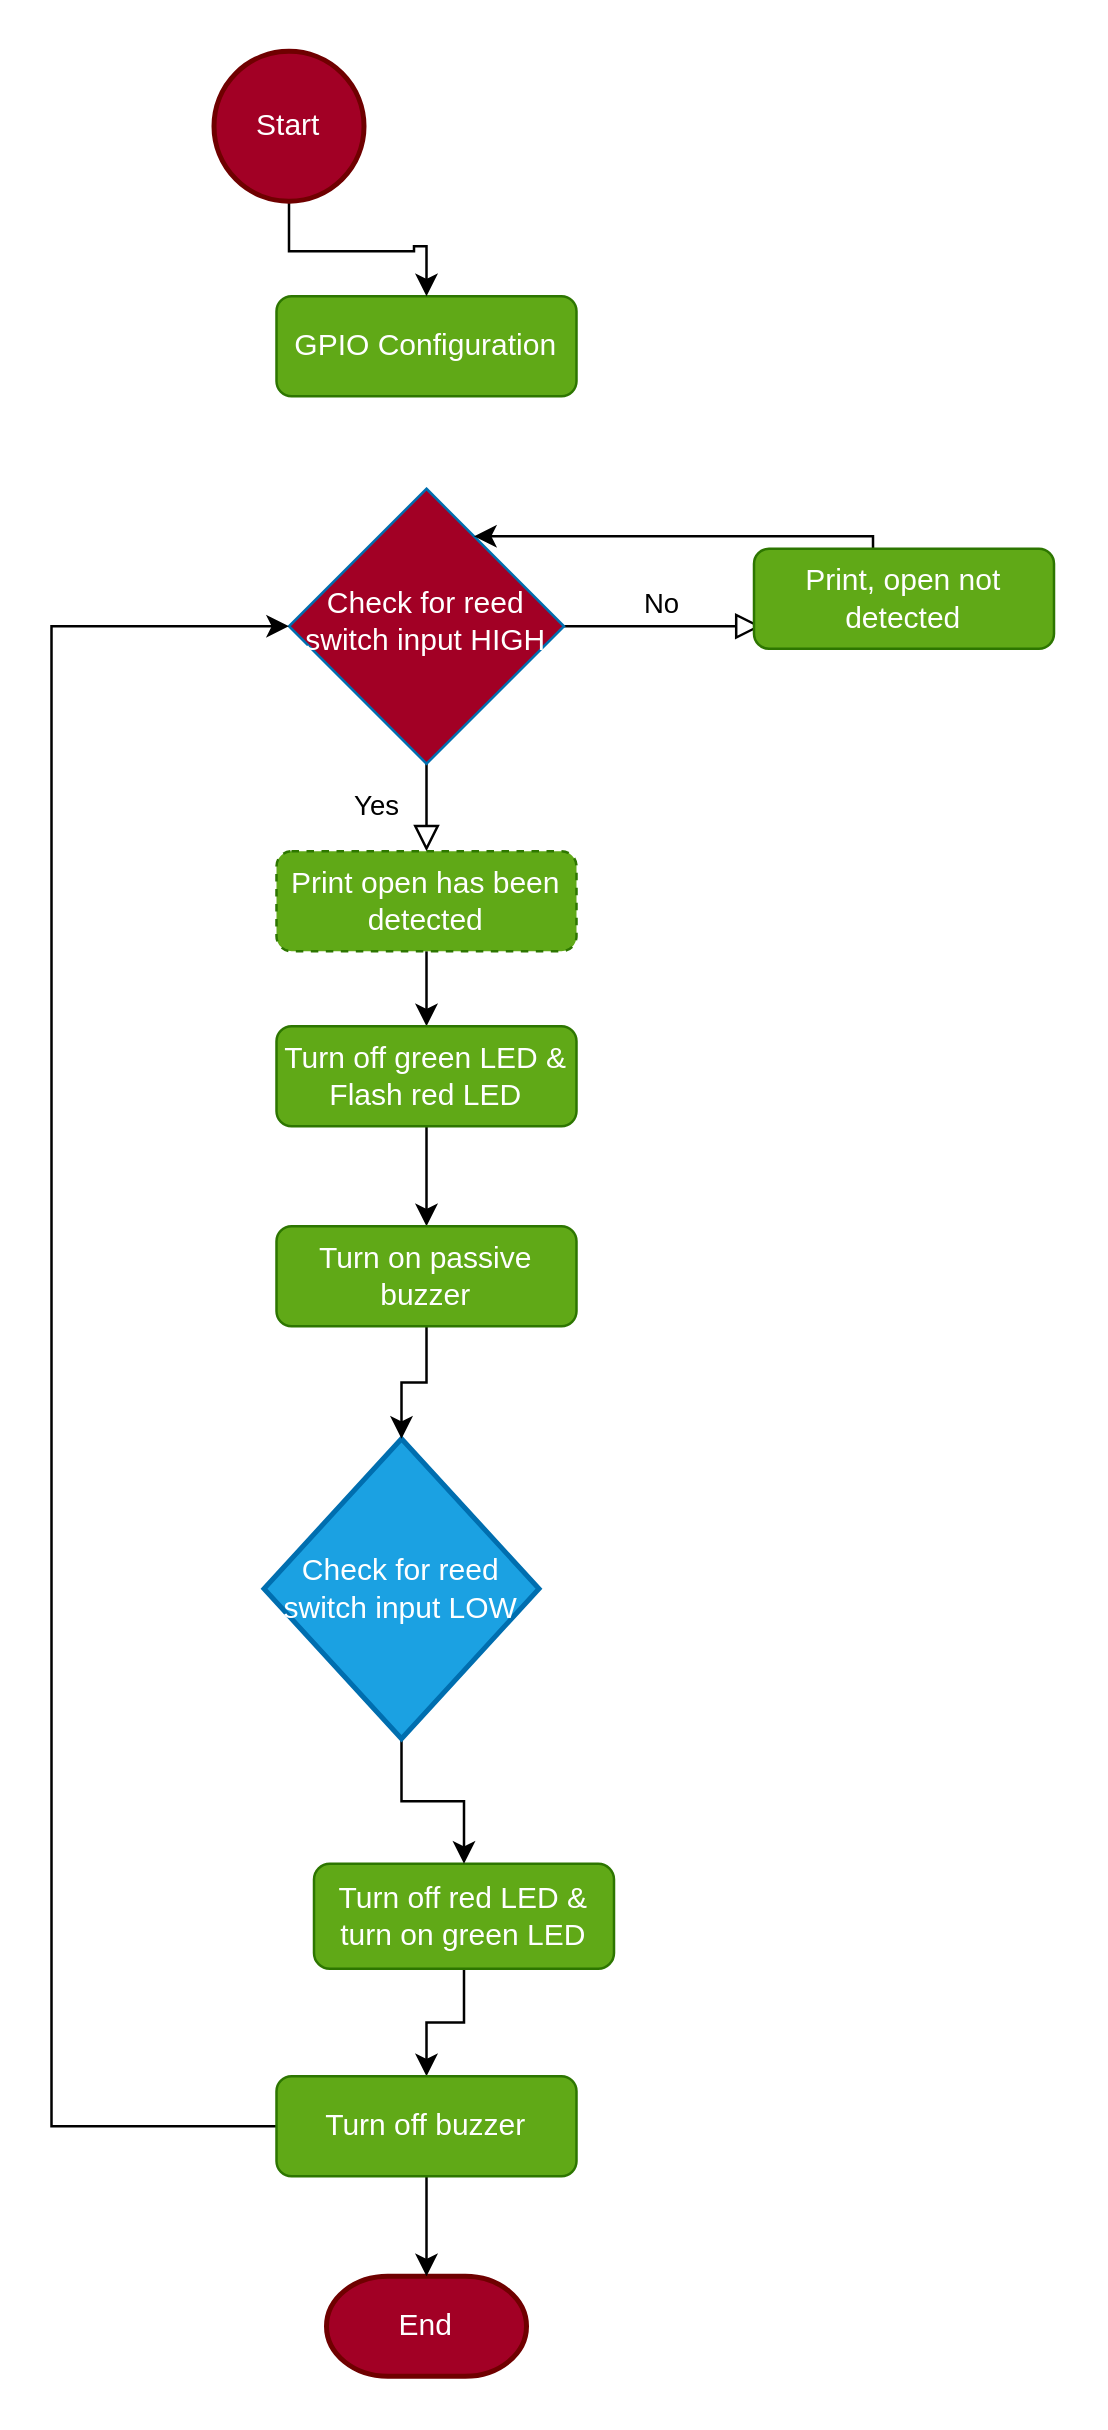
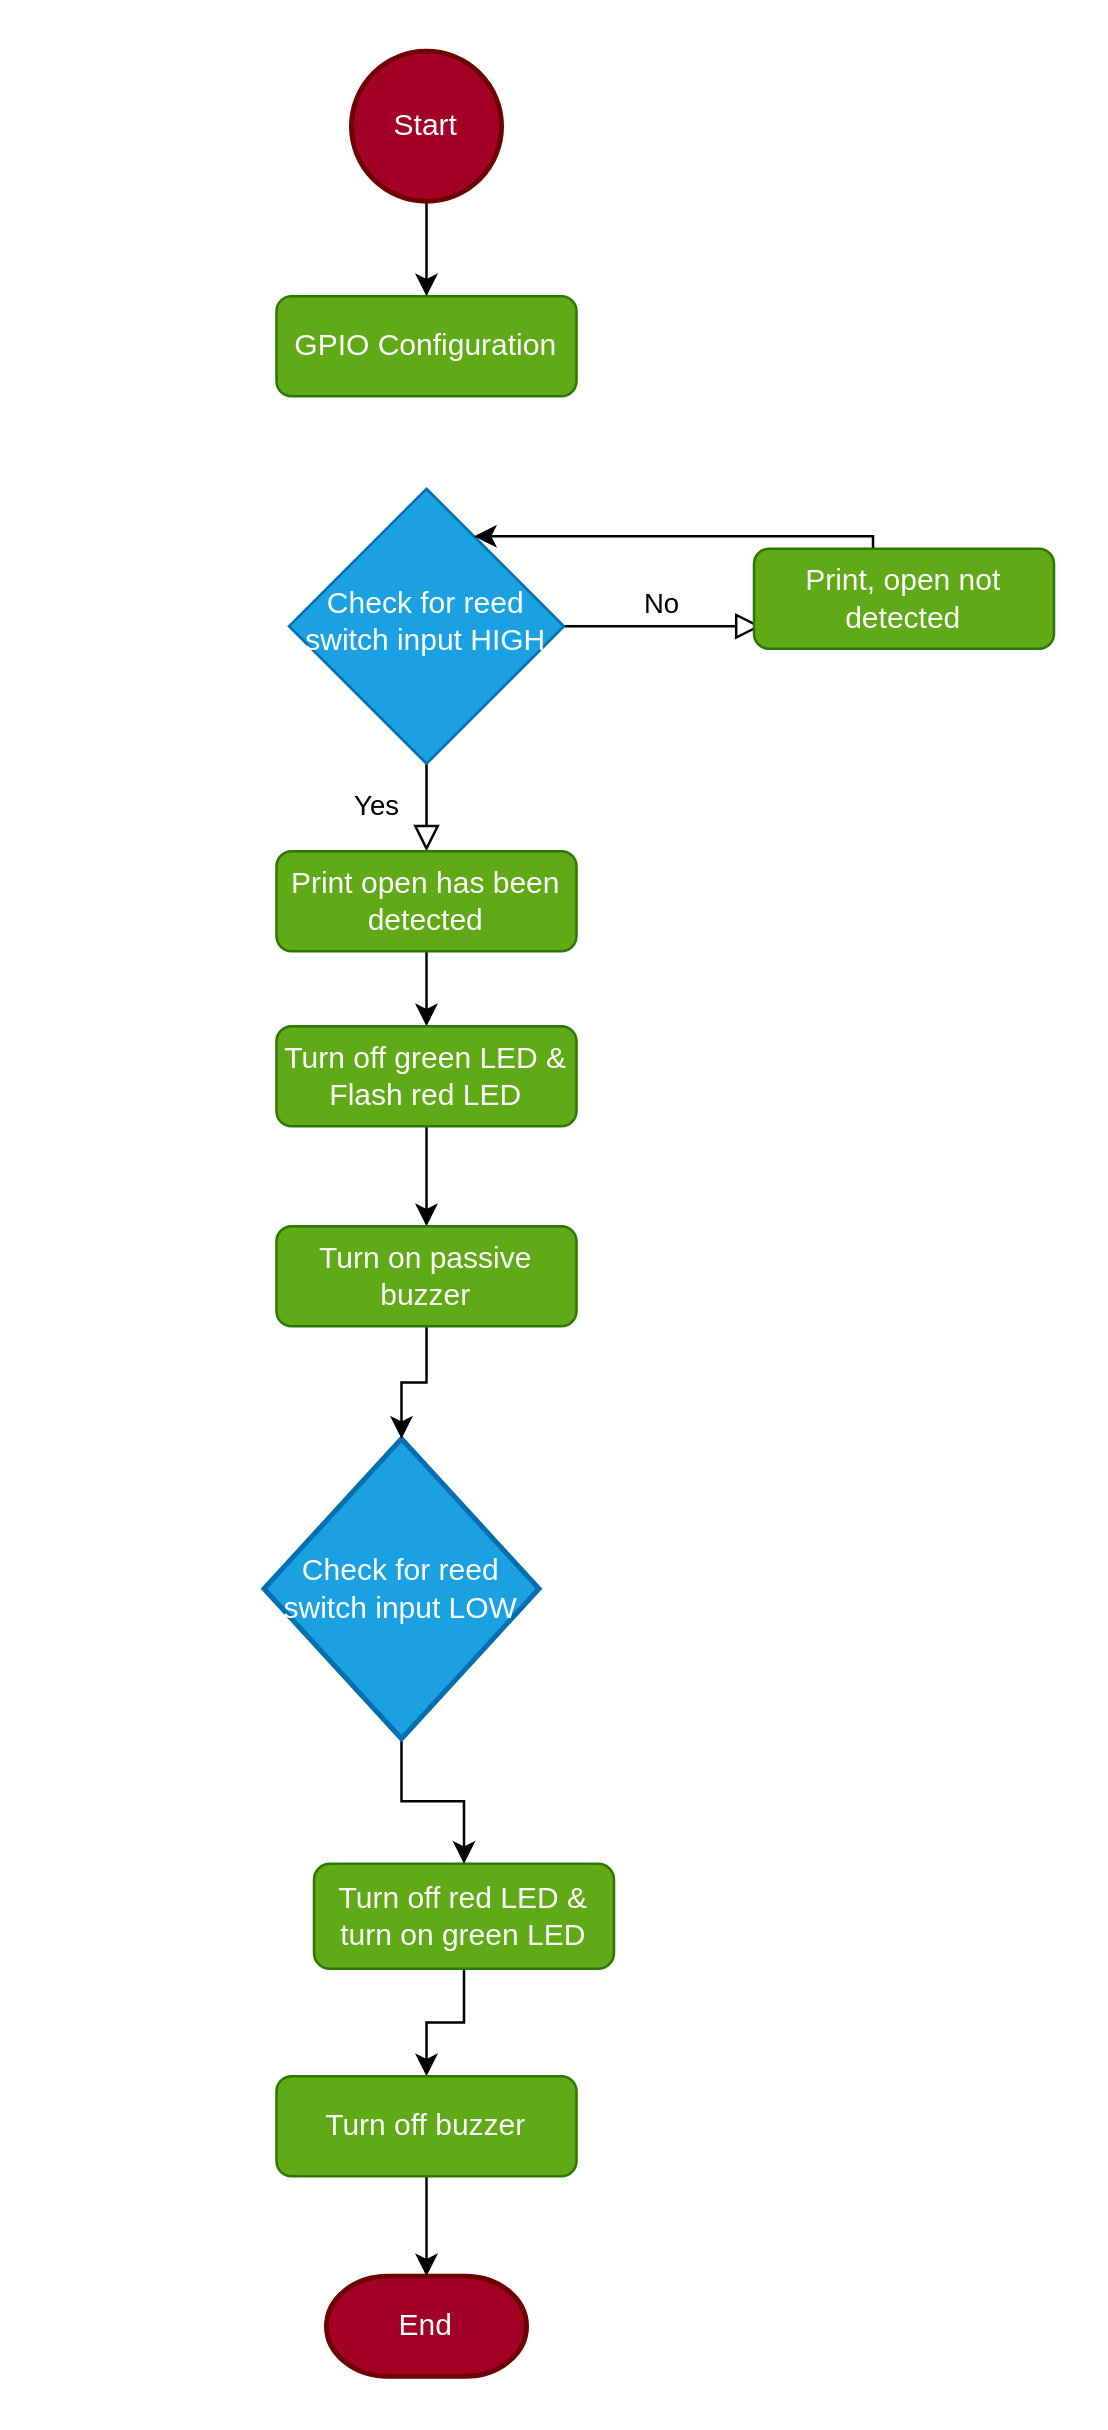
node "Start": moved (289, 126) -> (426, 126)
node "Check for reed switch input HIGH": fillcolor #a20025 -> #1ba1e2
node "Print open has been detected": style dashed -> solid
edge "Turn off buzzer" -> "Check for reed switch input HIGH": removed
